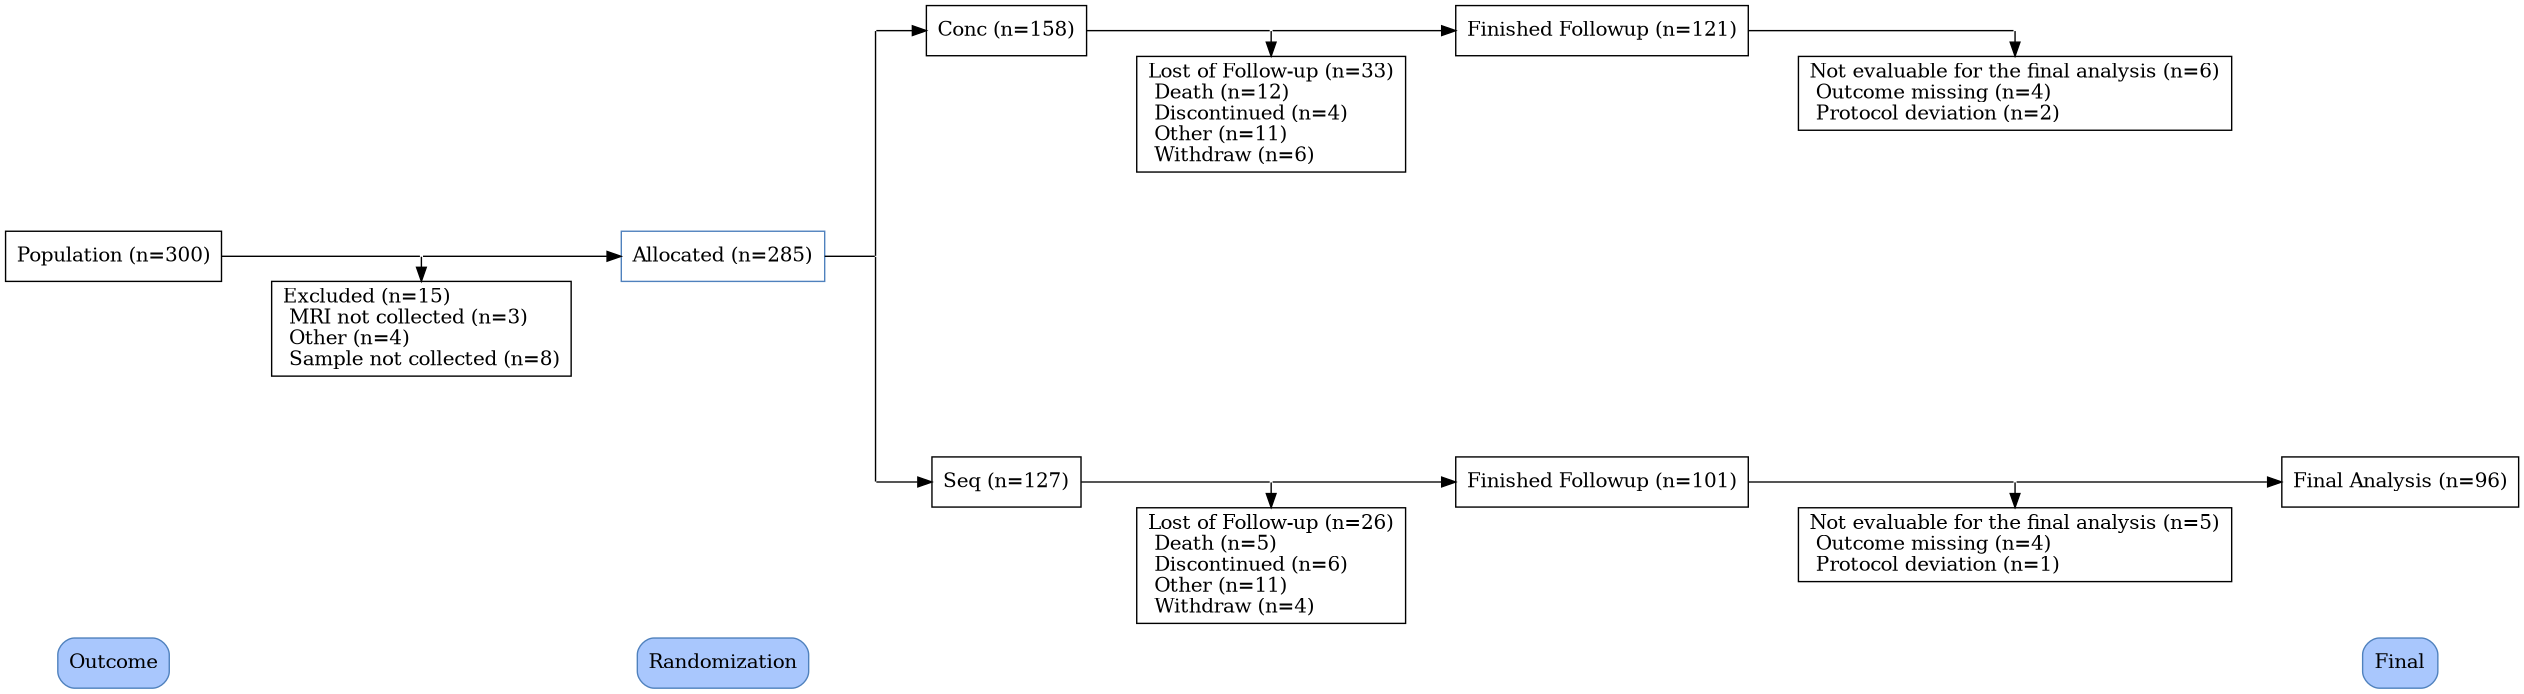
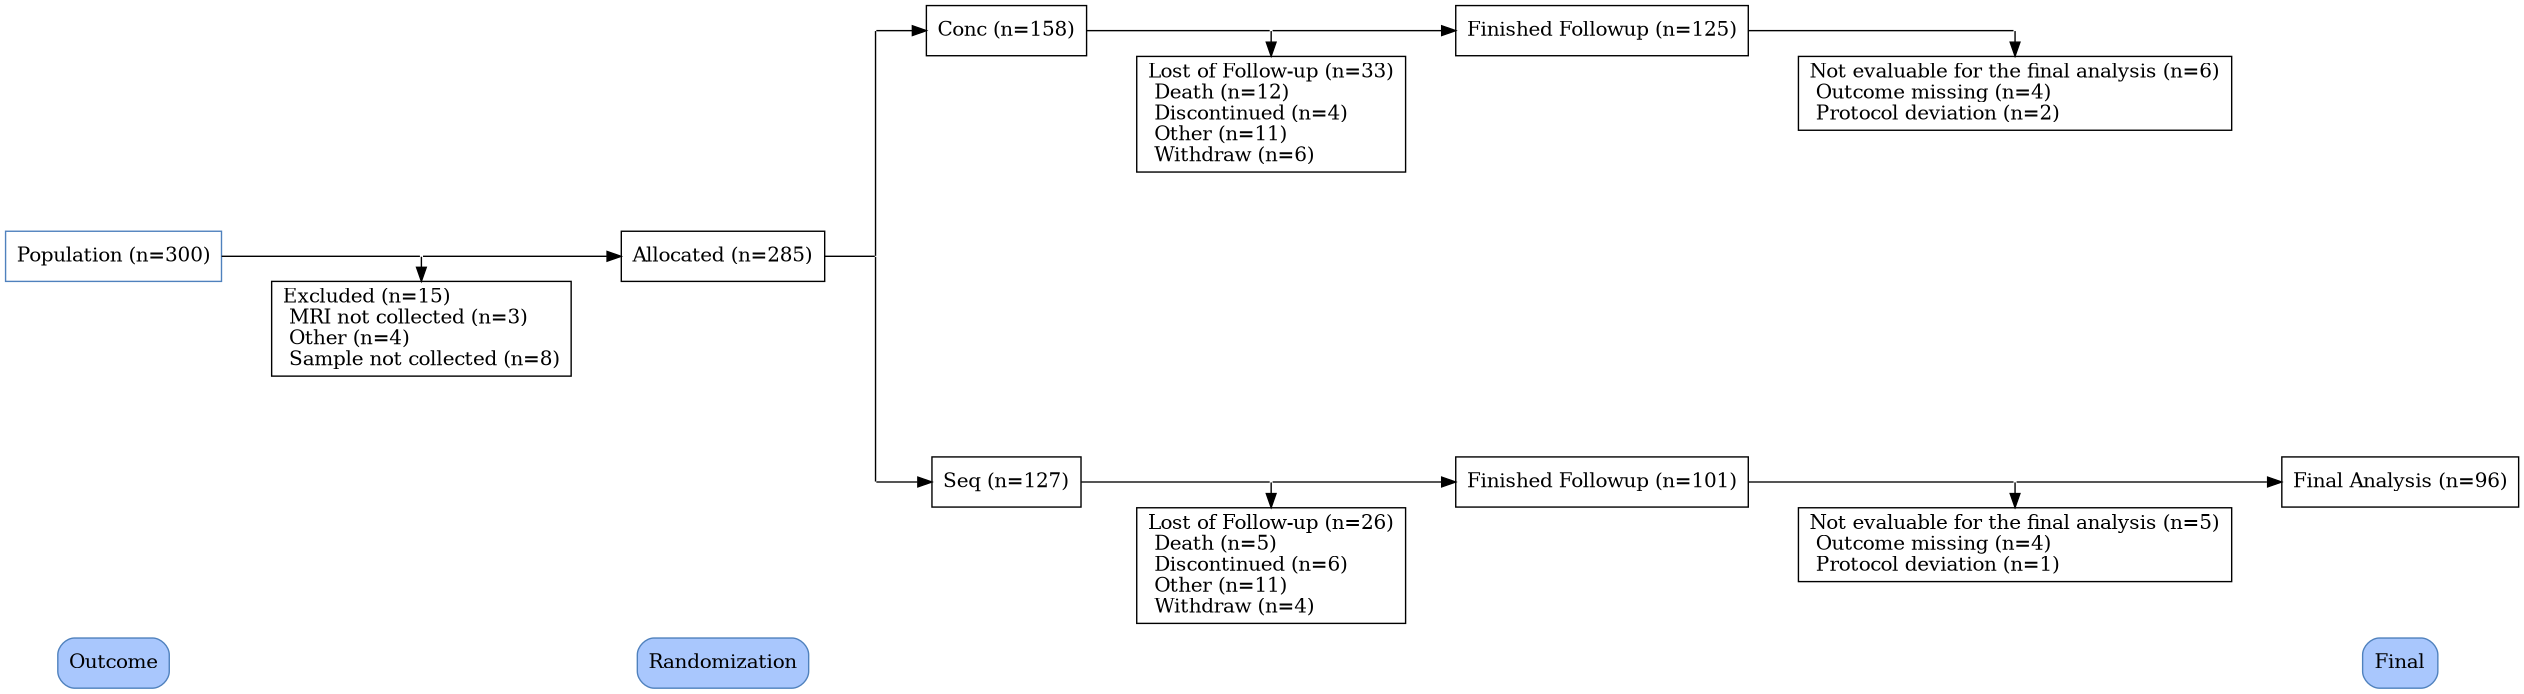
node "Finished Followup (n=121)": label "Finished Followup (n=121)" -> "Finished Followup (n=125)"
node "Population (n=300)": color black -> #4f81bd
node "Allocated (n=285)": color #4f81bd -> black
